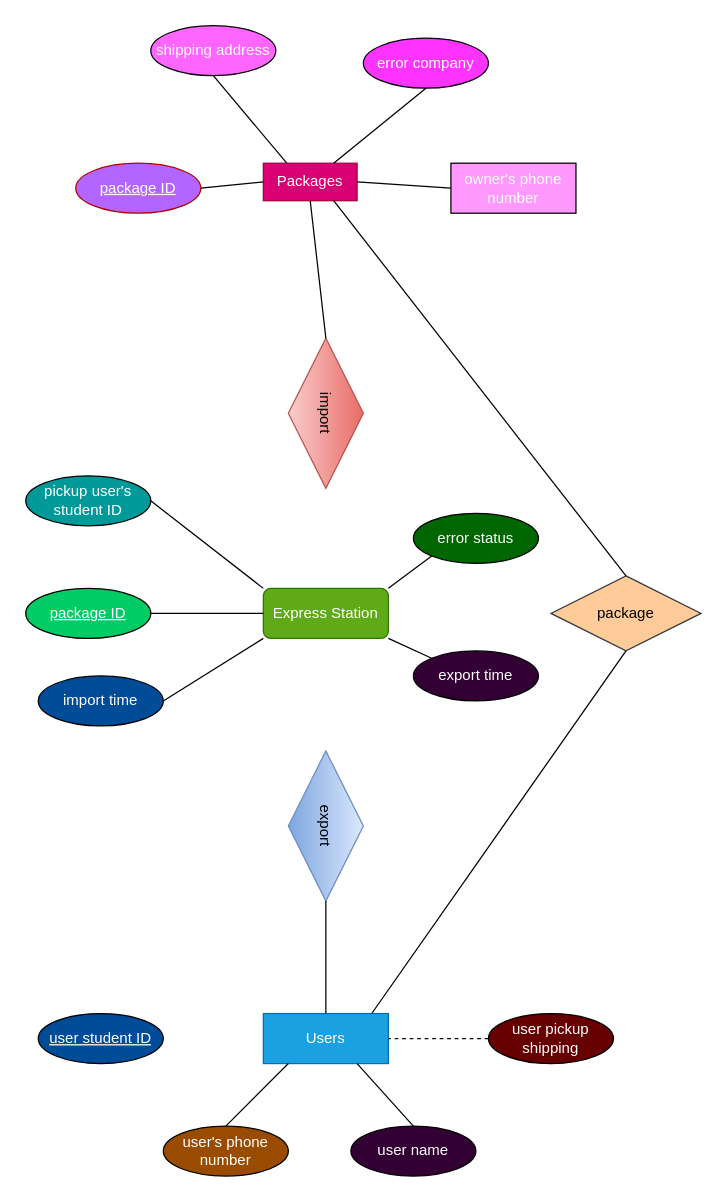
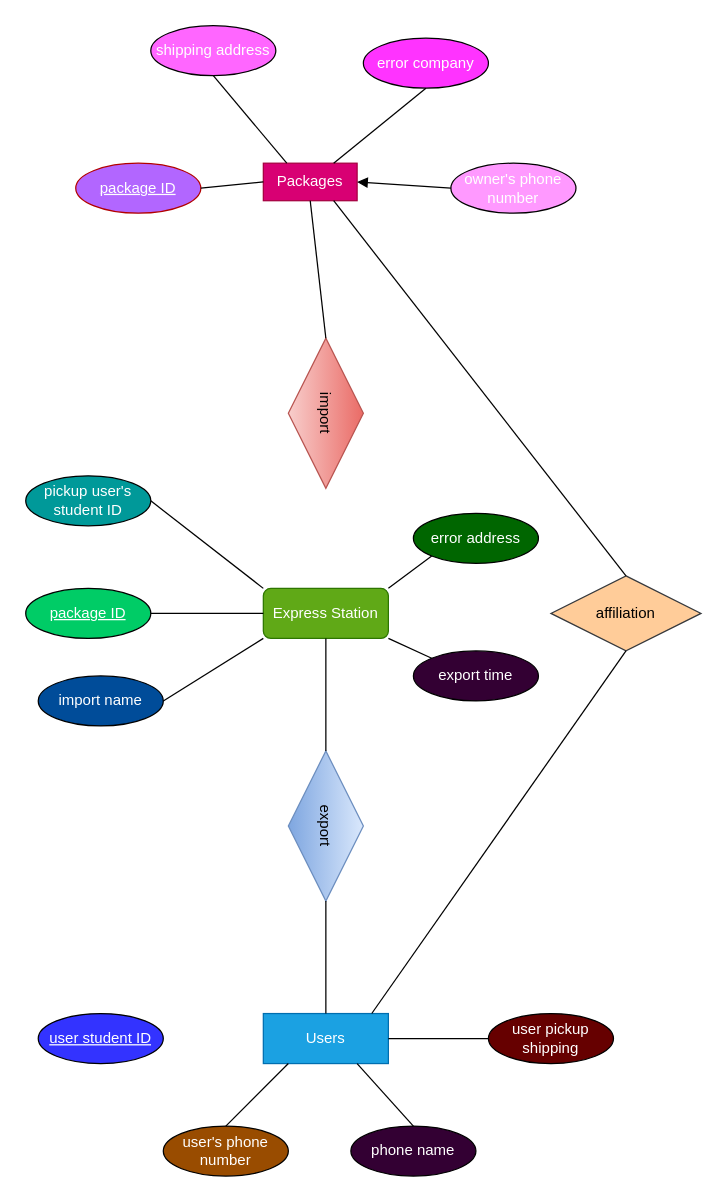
edge "Packages" -- "owner's phone number": arrowhead none -> block
node "owner's phone number": shape rectangle -> ellipse
node "error status": label "error status" -> "error address"
node "package": label "package" -> "affiliation"
edge "Express Station" -- "export": added
node "import time": label "import time" -> "import name"
node "user student ID": fillcolor #004c99 -> #3333ff
edge "Users" -- "user pickup shipping": style dashed -> solid
node "user name": label "user name" -> "phone name"
